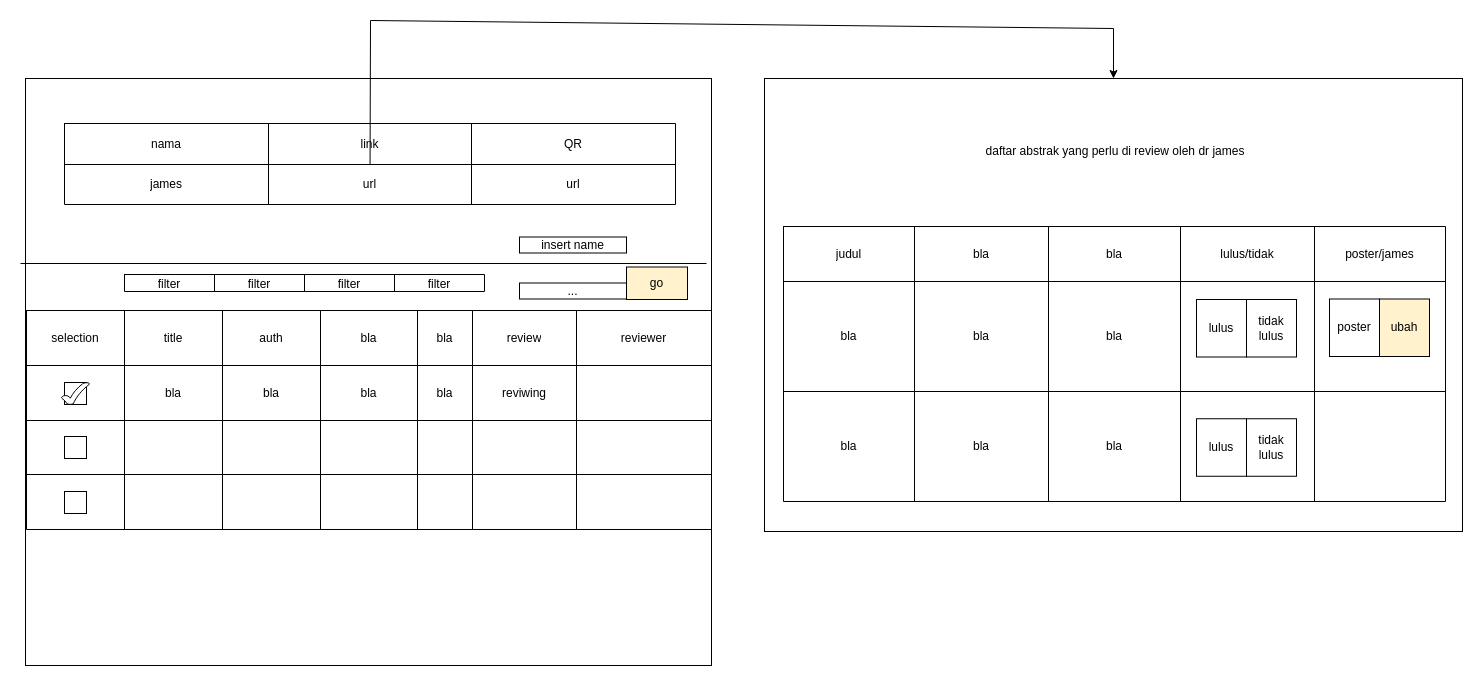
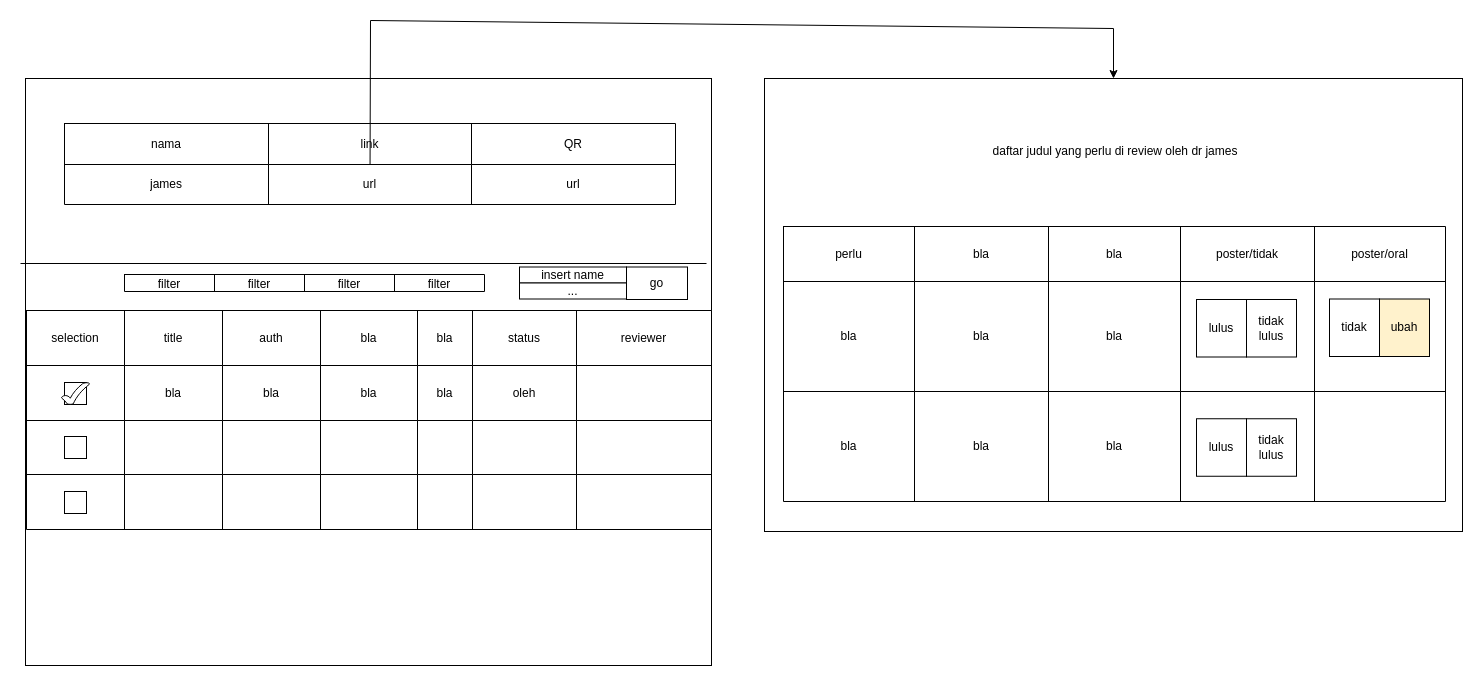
node "daftar abstrak yang perlu di review oleh dr james": label "daftar abstrak yang perlu di review oleh dr james" -> "daftar judul yang perlu di review oleh dr james"
node "insert name": moved (573, 245) -> (573, 275)
node "judul": label "judul" -> "perlu"
node "lulus/tidak": label "lulus/tidak" -> "poster/tidak"
node "poster/james": label "poster/james" -> "poster/oral"
node "go": fillcolor #fff2cc -> #ffffff
node "poster": label "poster" -> "tidak"
node "review": label "review" -> "status"
node "reviwing": label "reviwing" -> "oleh"
